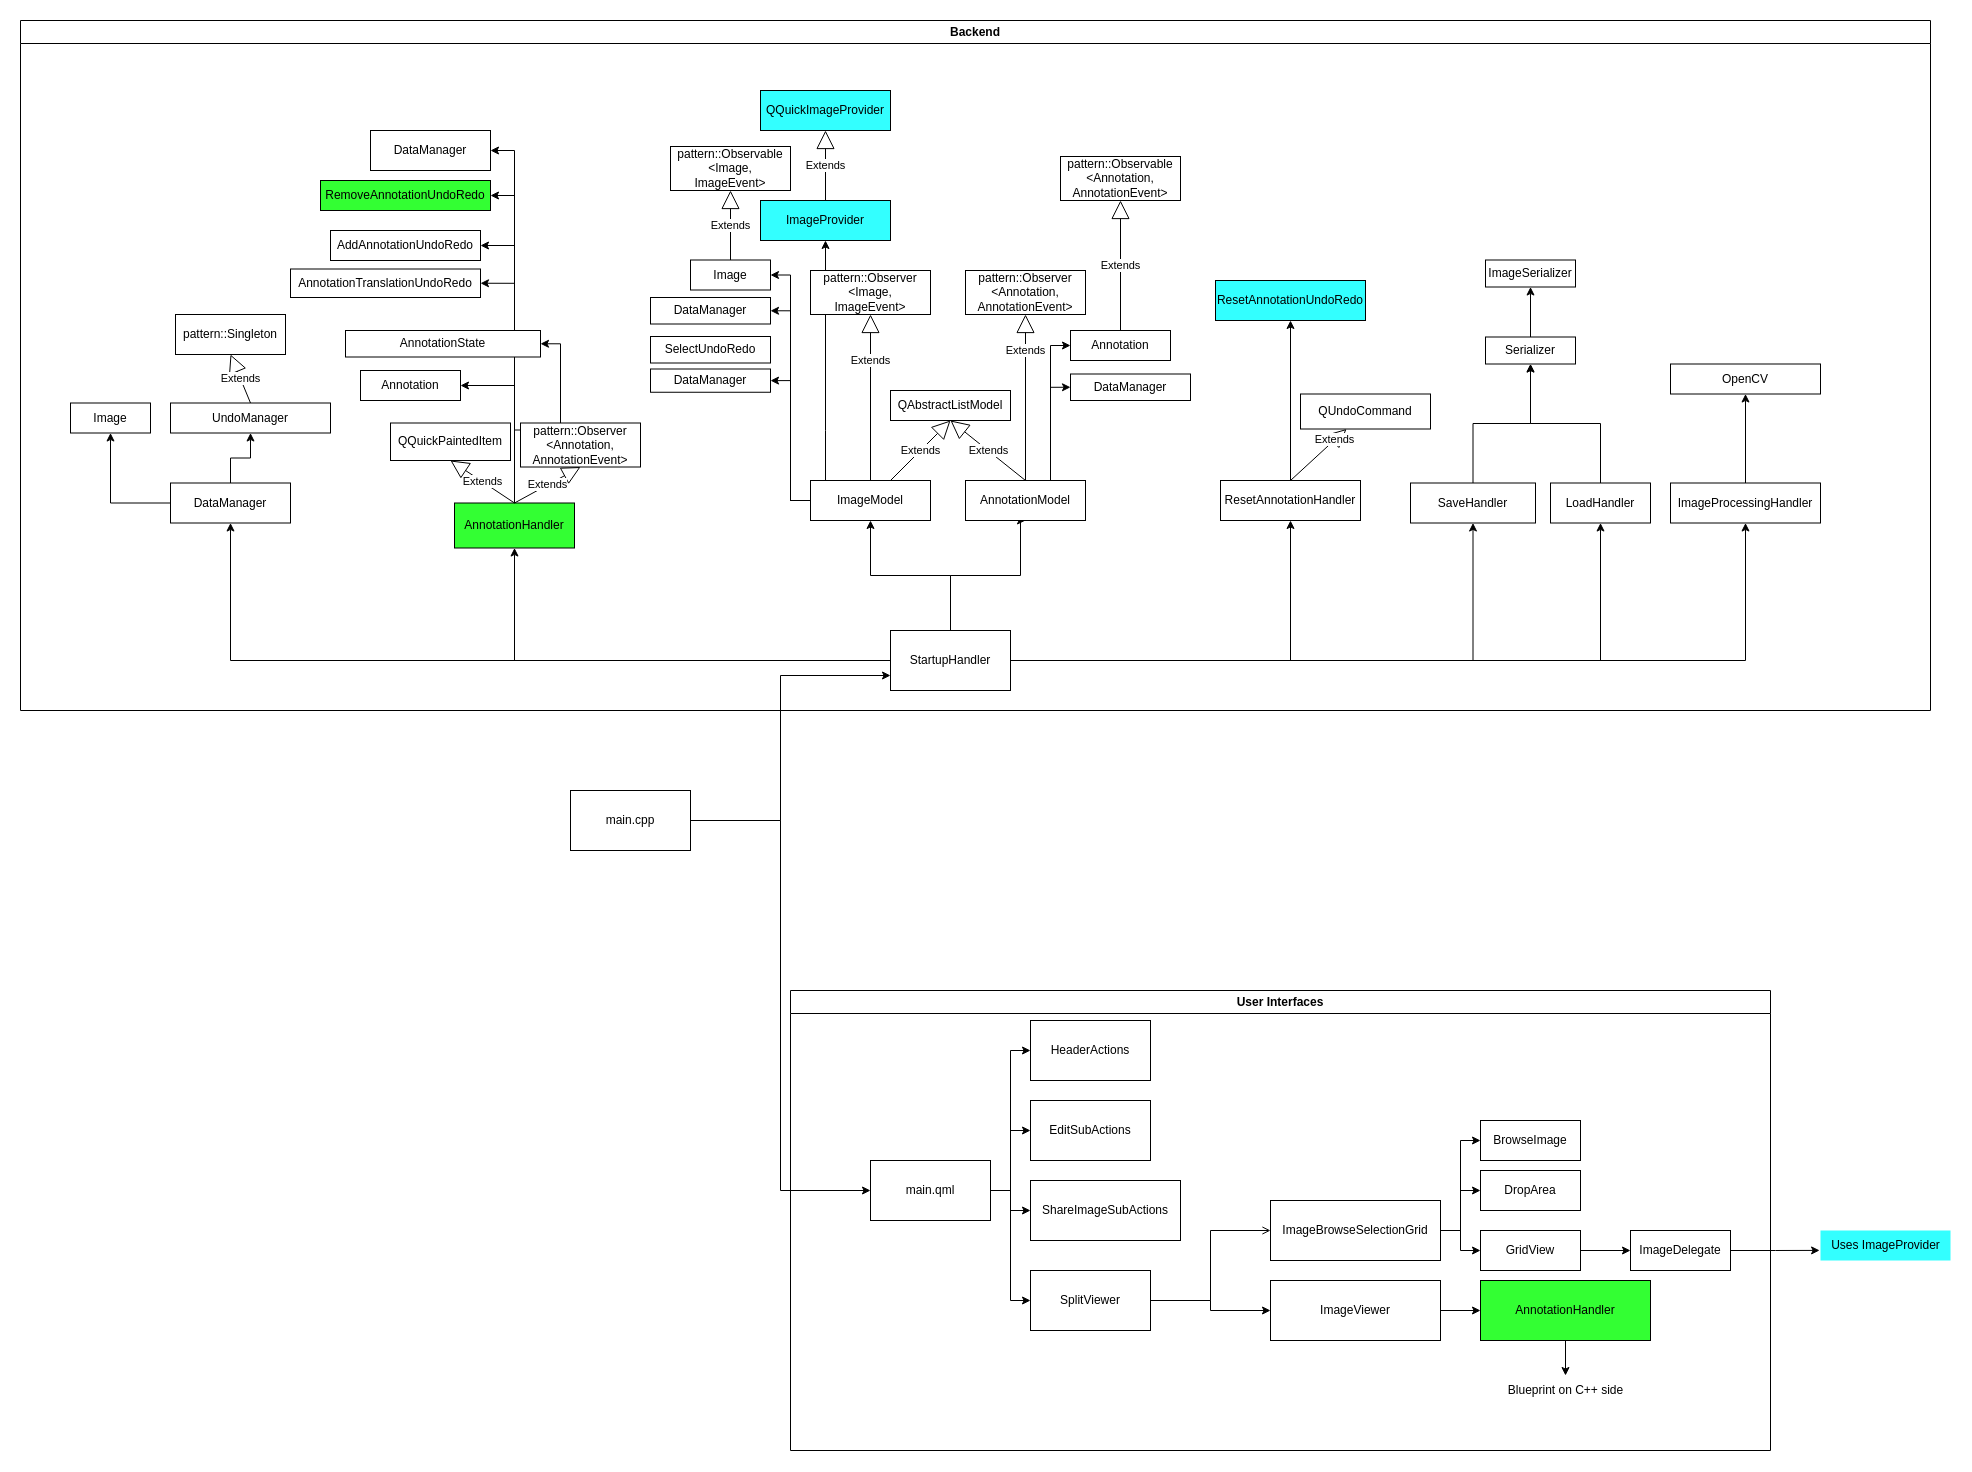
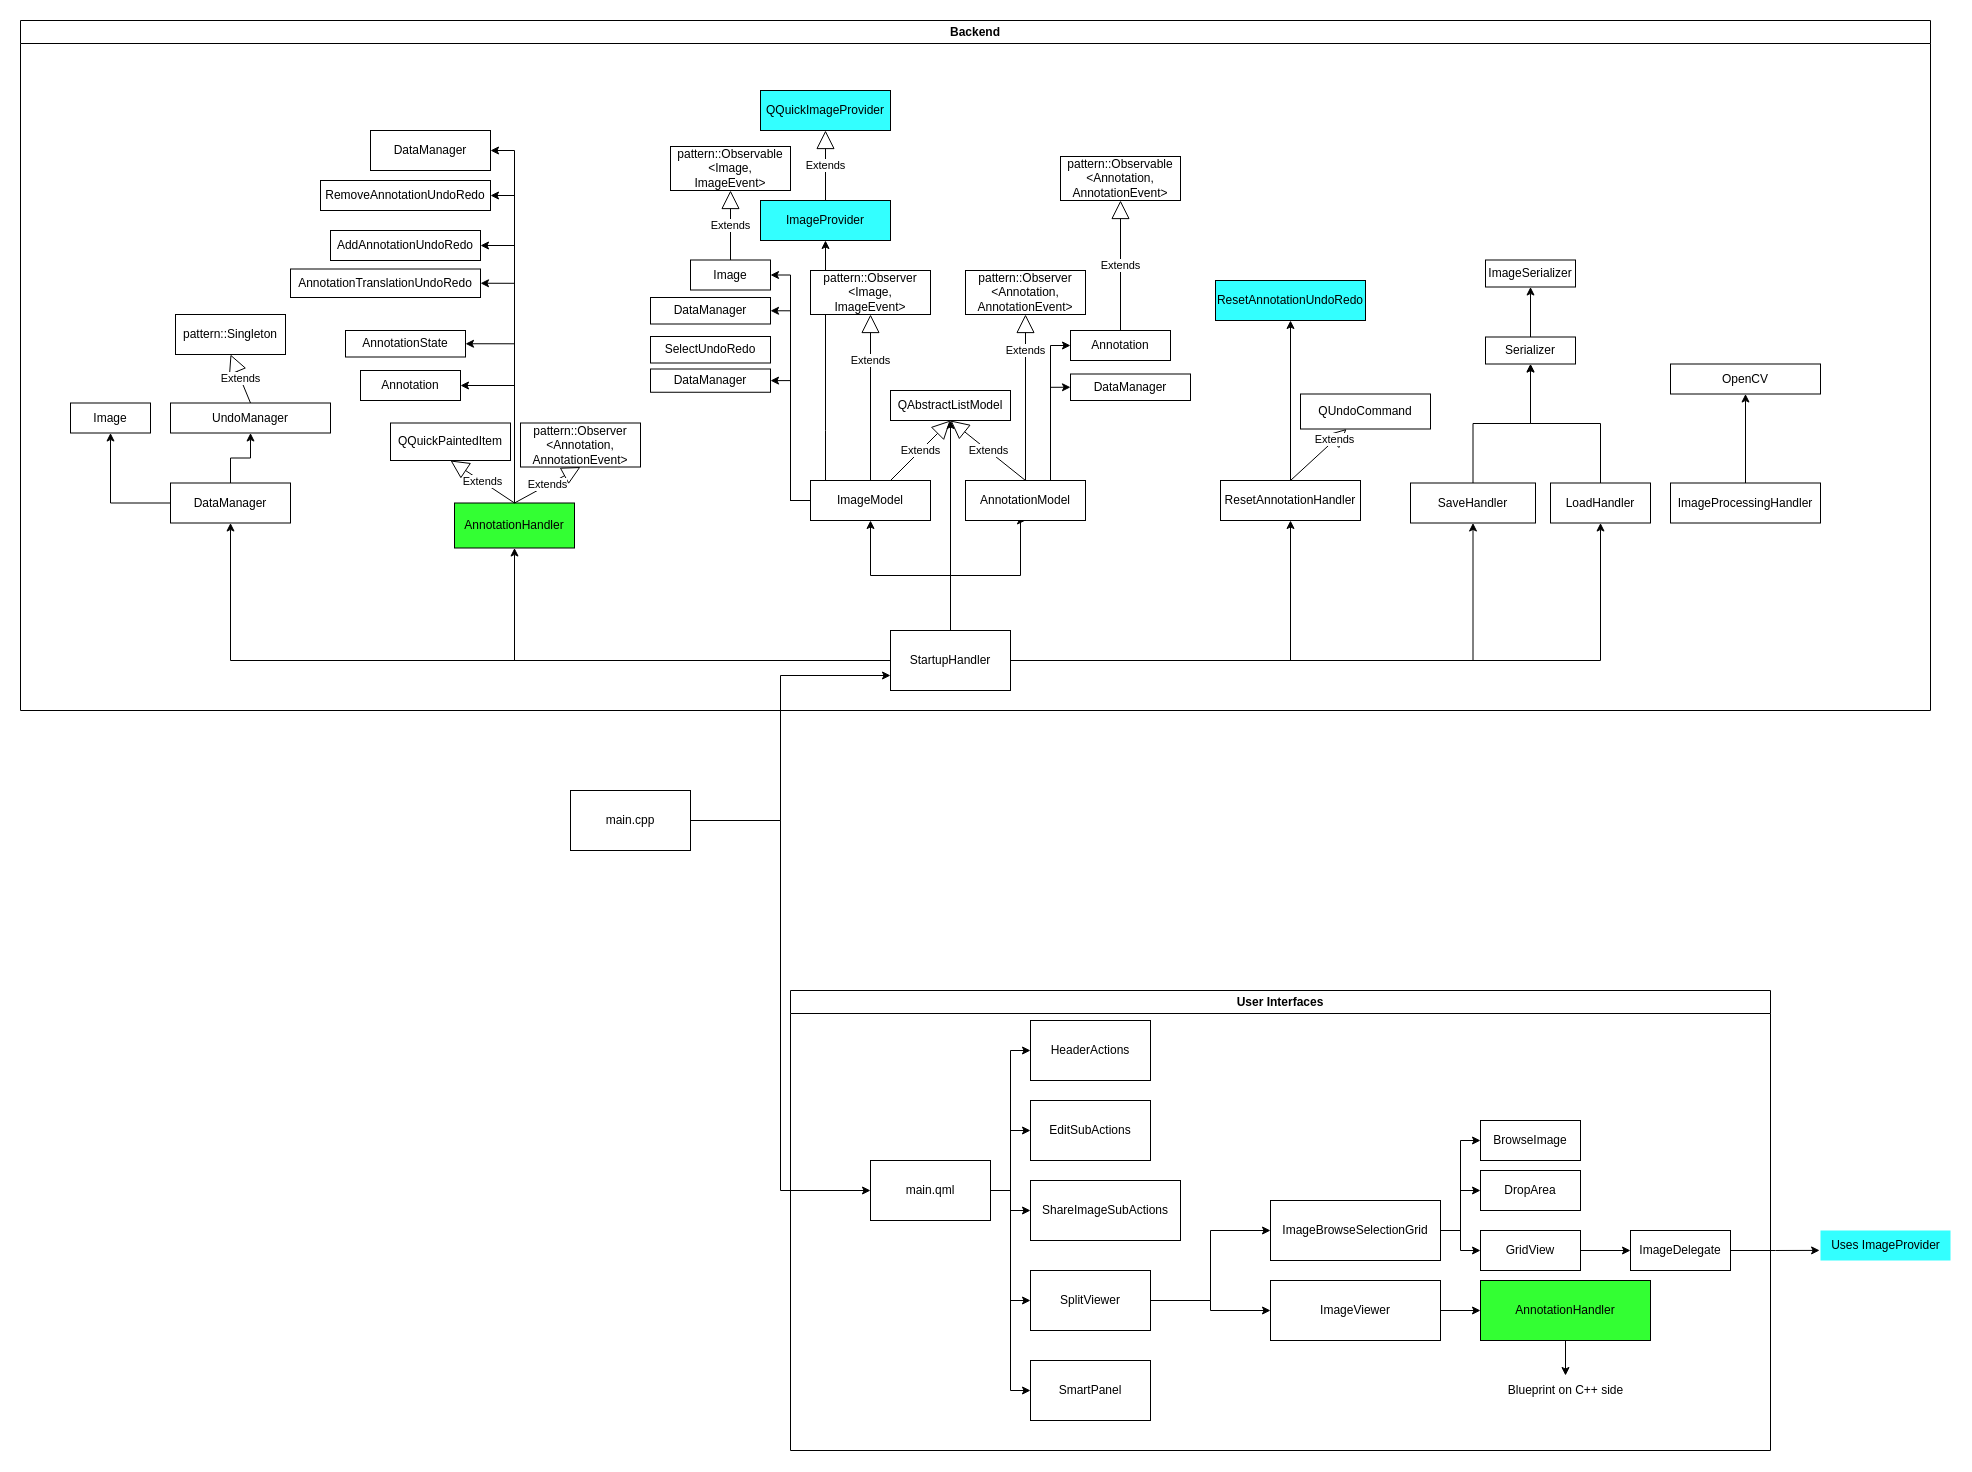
node "RemoveAnnotationUndoRedo": fillcolor #33ff33 -> #ffffff
node "AnnotationState": size 195x27 -> 120x27
edge "StartupHandler" -> "ImageProcessingHandler": now "StartupHandler" -> "QAbstractListModel"
edge "SplitViewer" -> "ImageBrowseSelectionGrid": arrowhead open -> classic
edge "main.qml" -> "SmartPanel": added
node "SmartPanel": added
